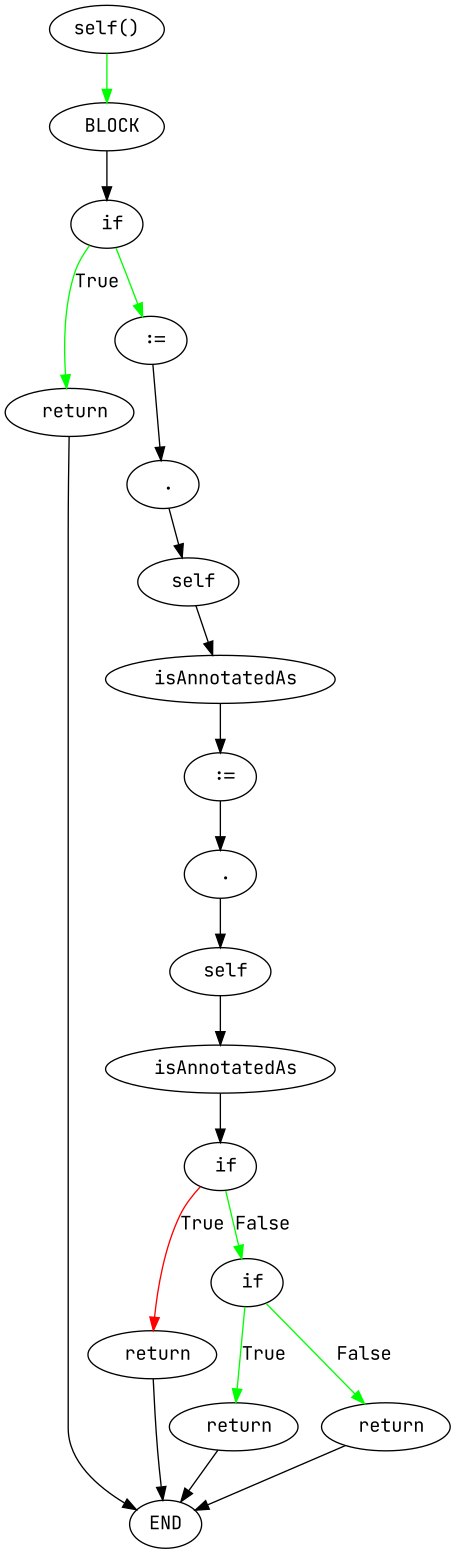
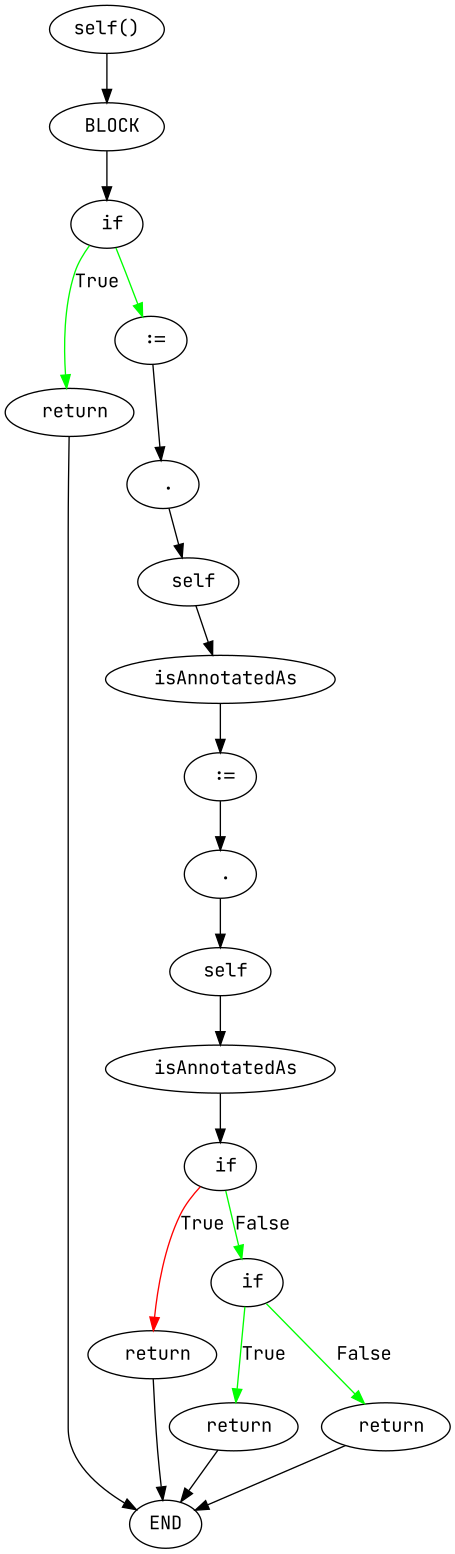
edge "self()" -> "BLOCK": color green -> black
